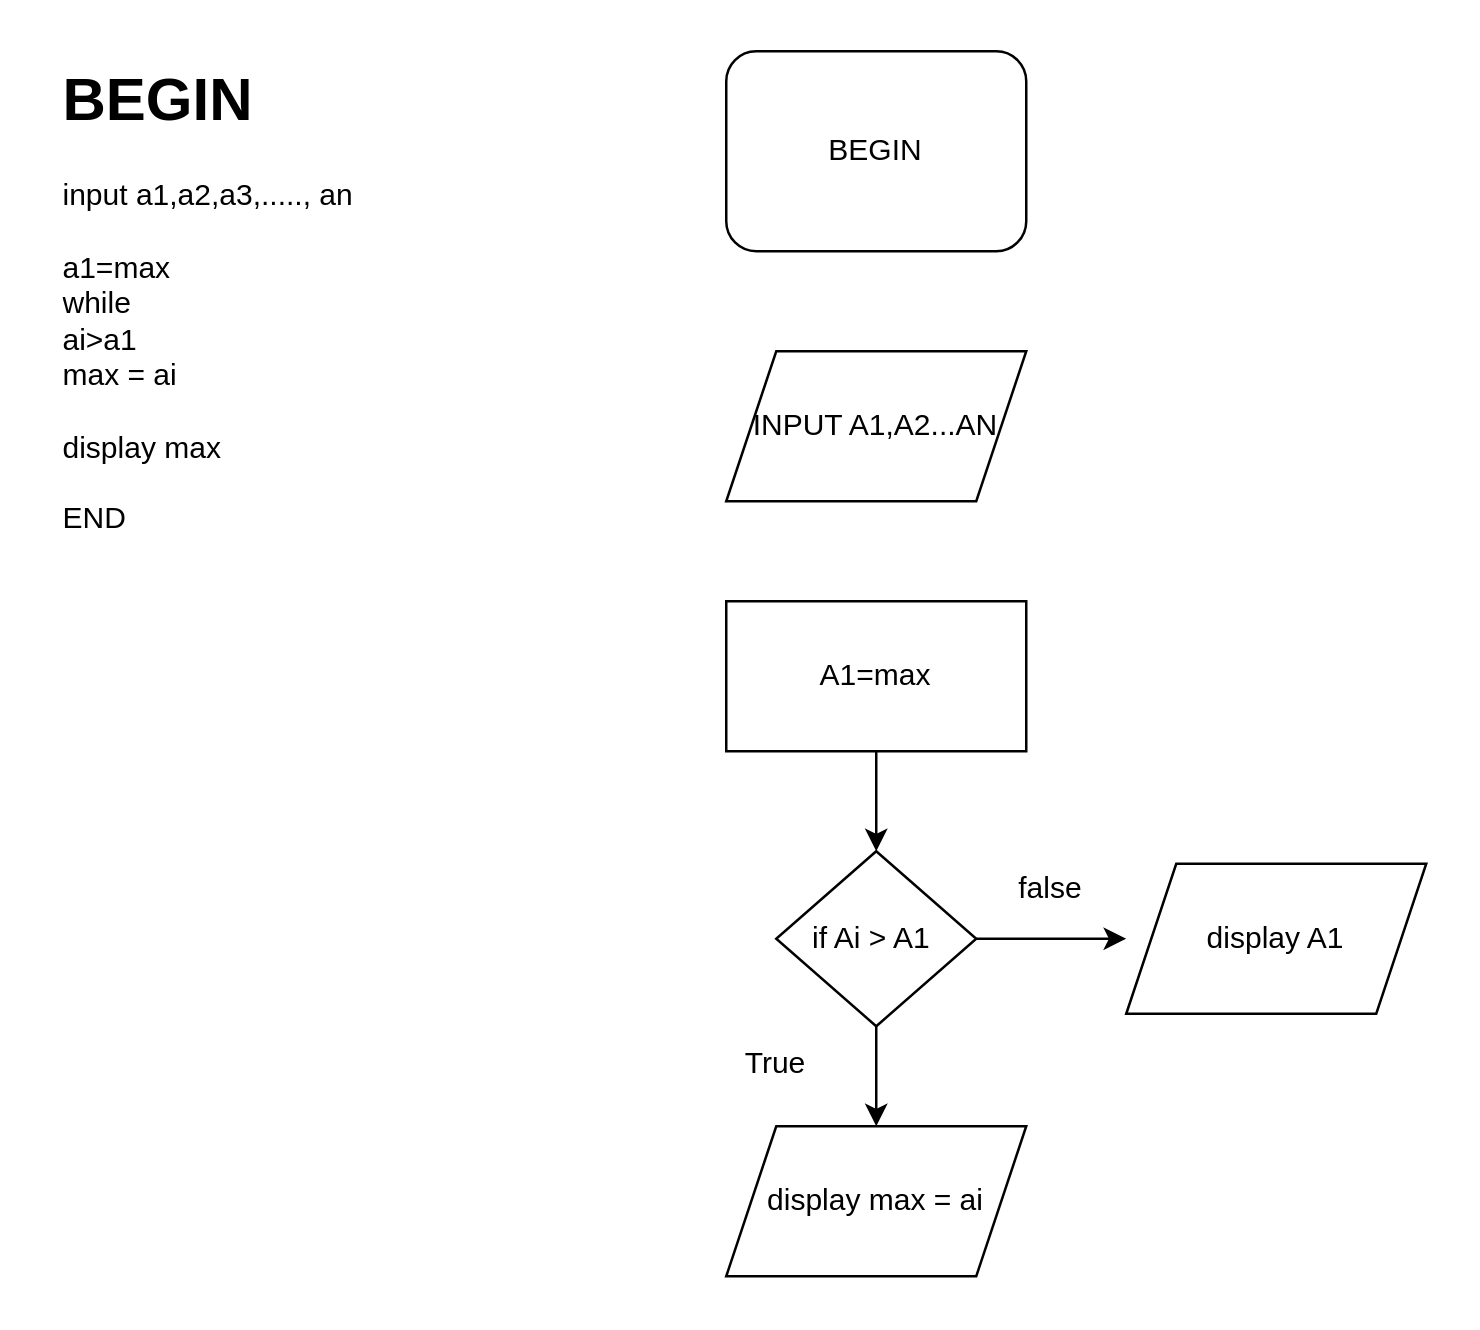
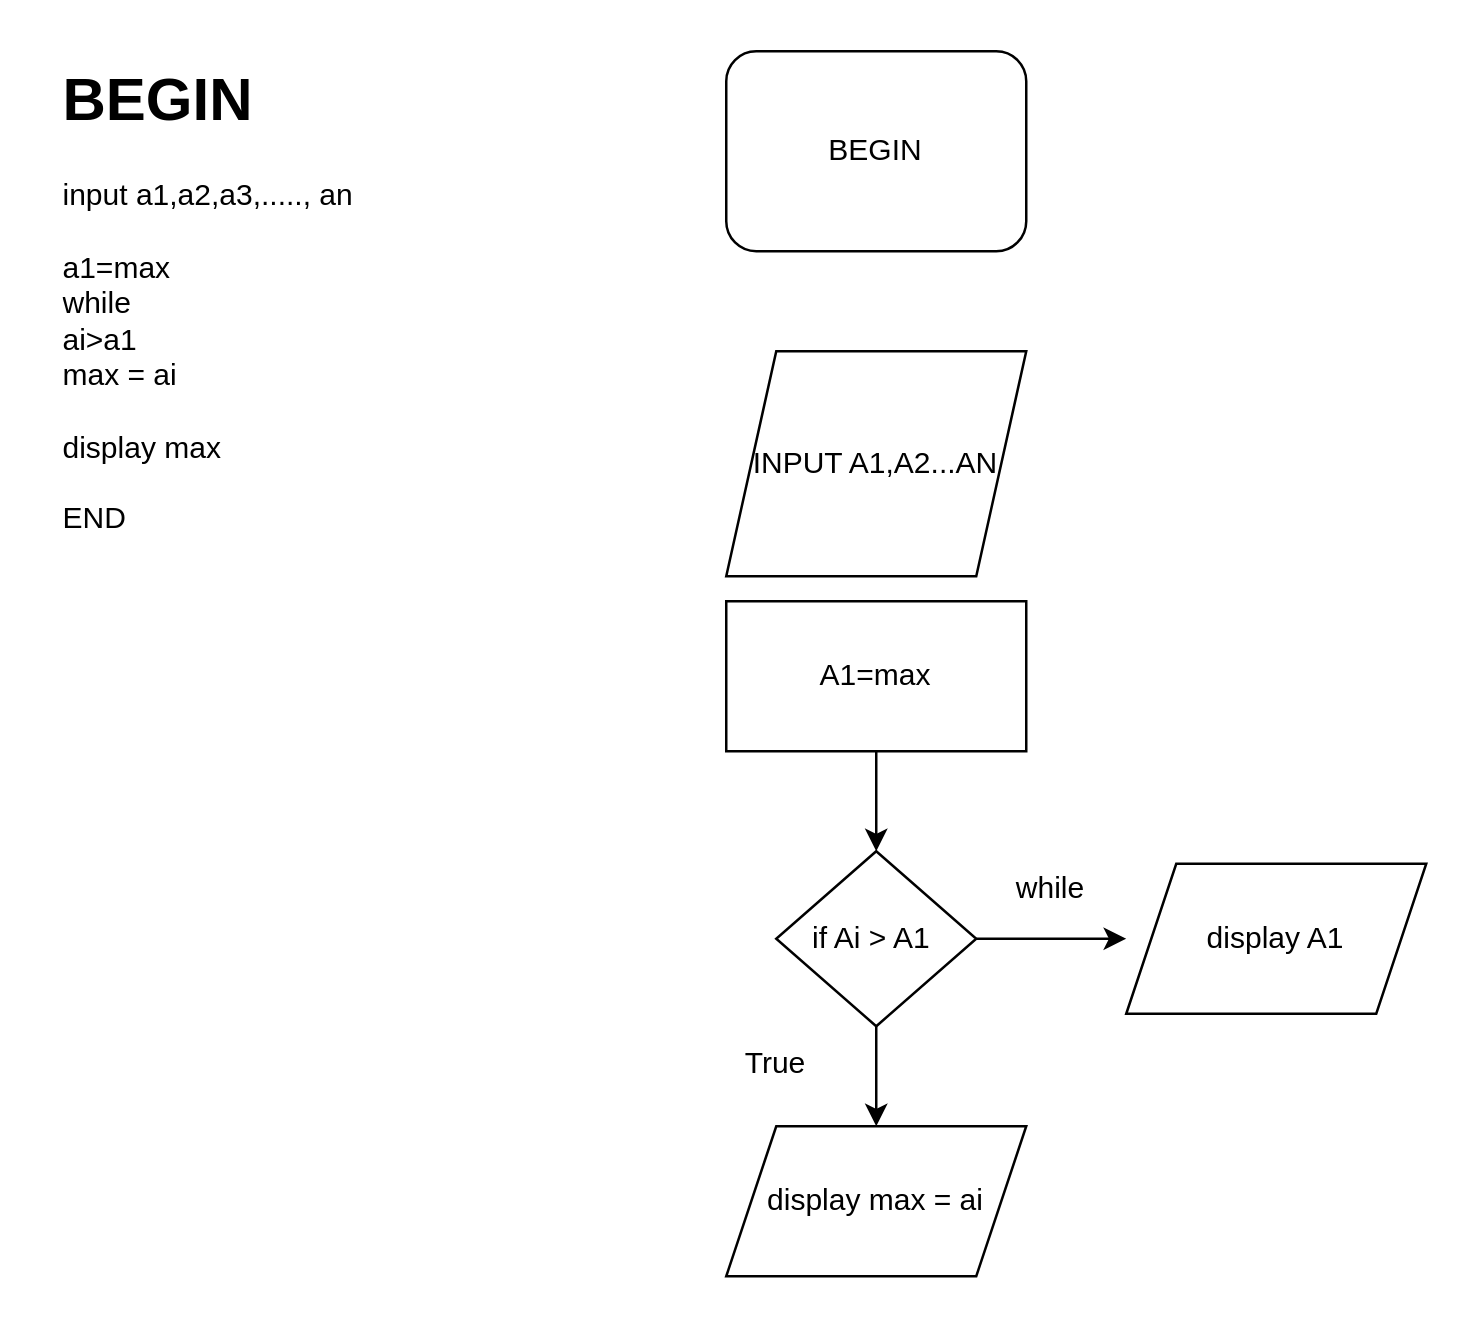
node "INPUT A1,A2...AN": size 300x150 -> 300x225
node "false": label "false" -> "while"
